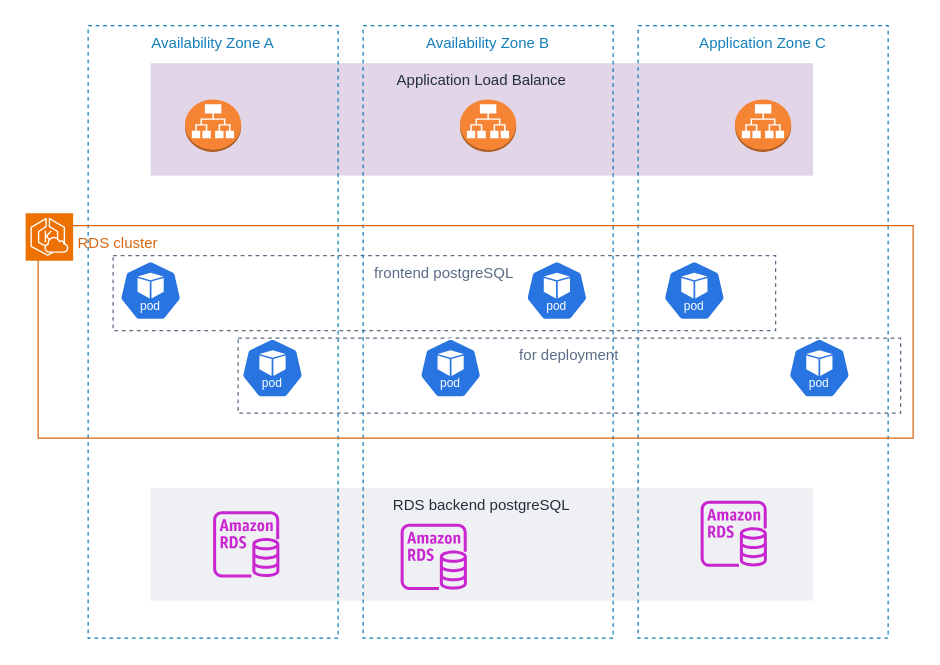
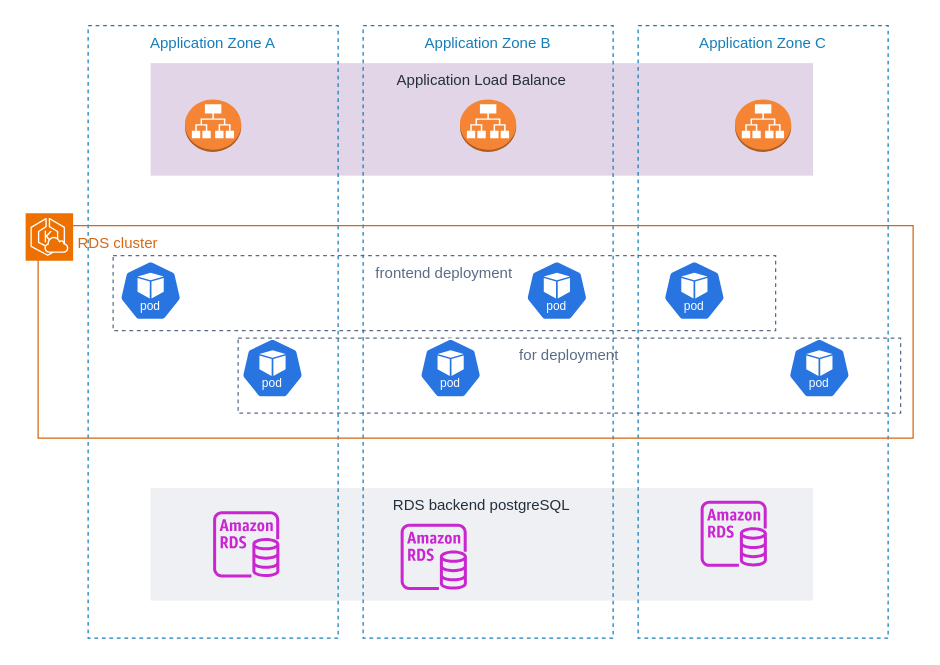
node "Availability Zone A": label "Availability Zone A" -> "Application Zone A"
node "Availability Zone B": label "Availability Zone B" -> "Application Zone B"
node "frontend postgreSQL": label "frontend postgreSQL" -> "frontend deployment"
